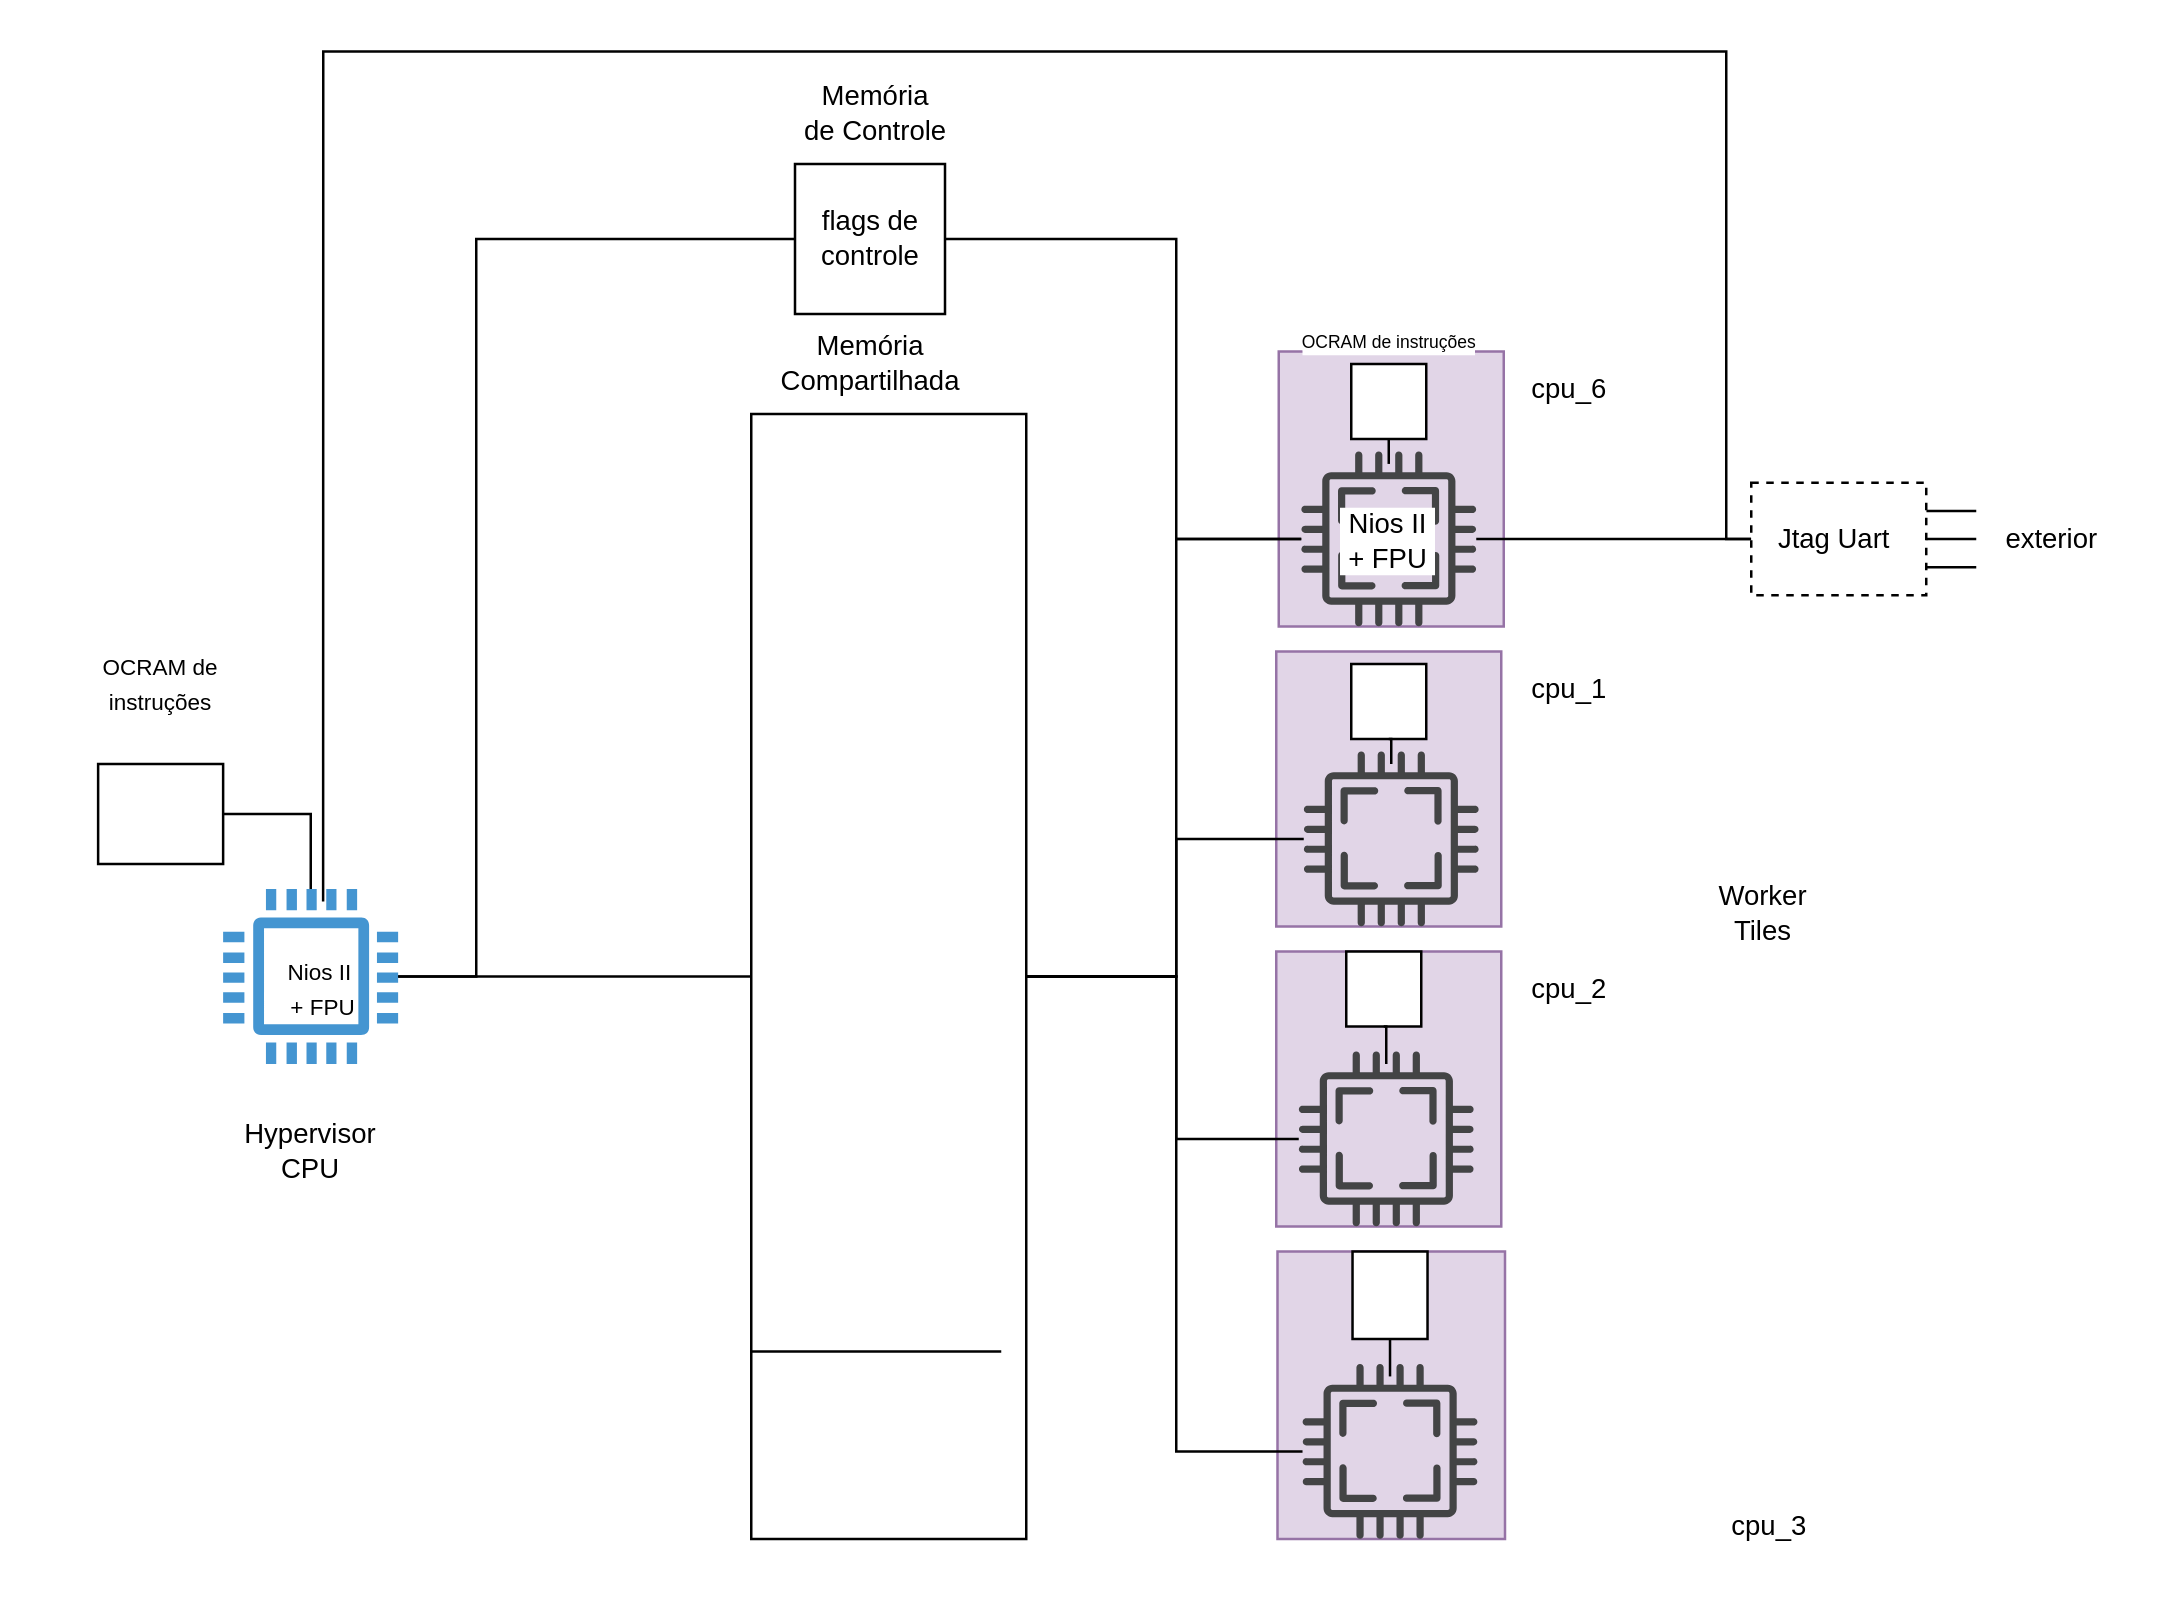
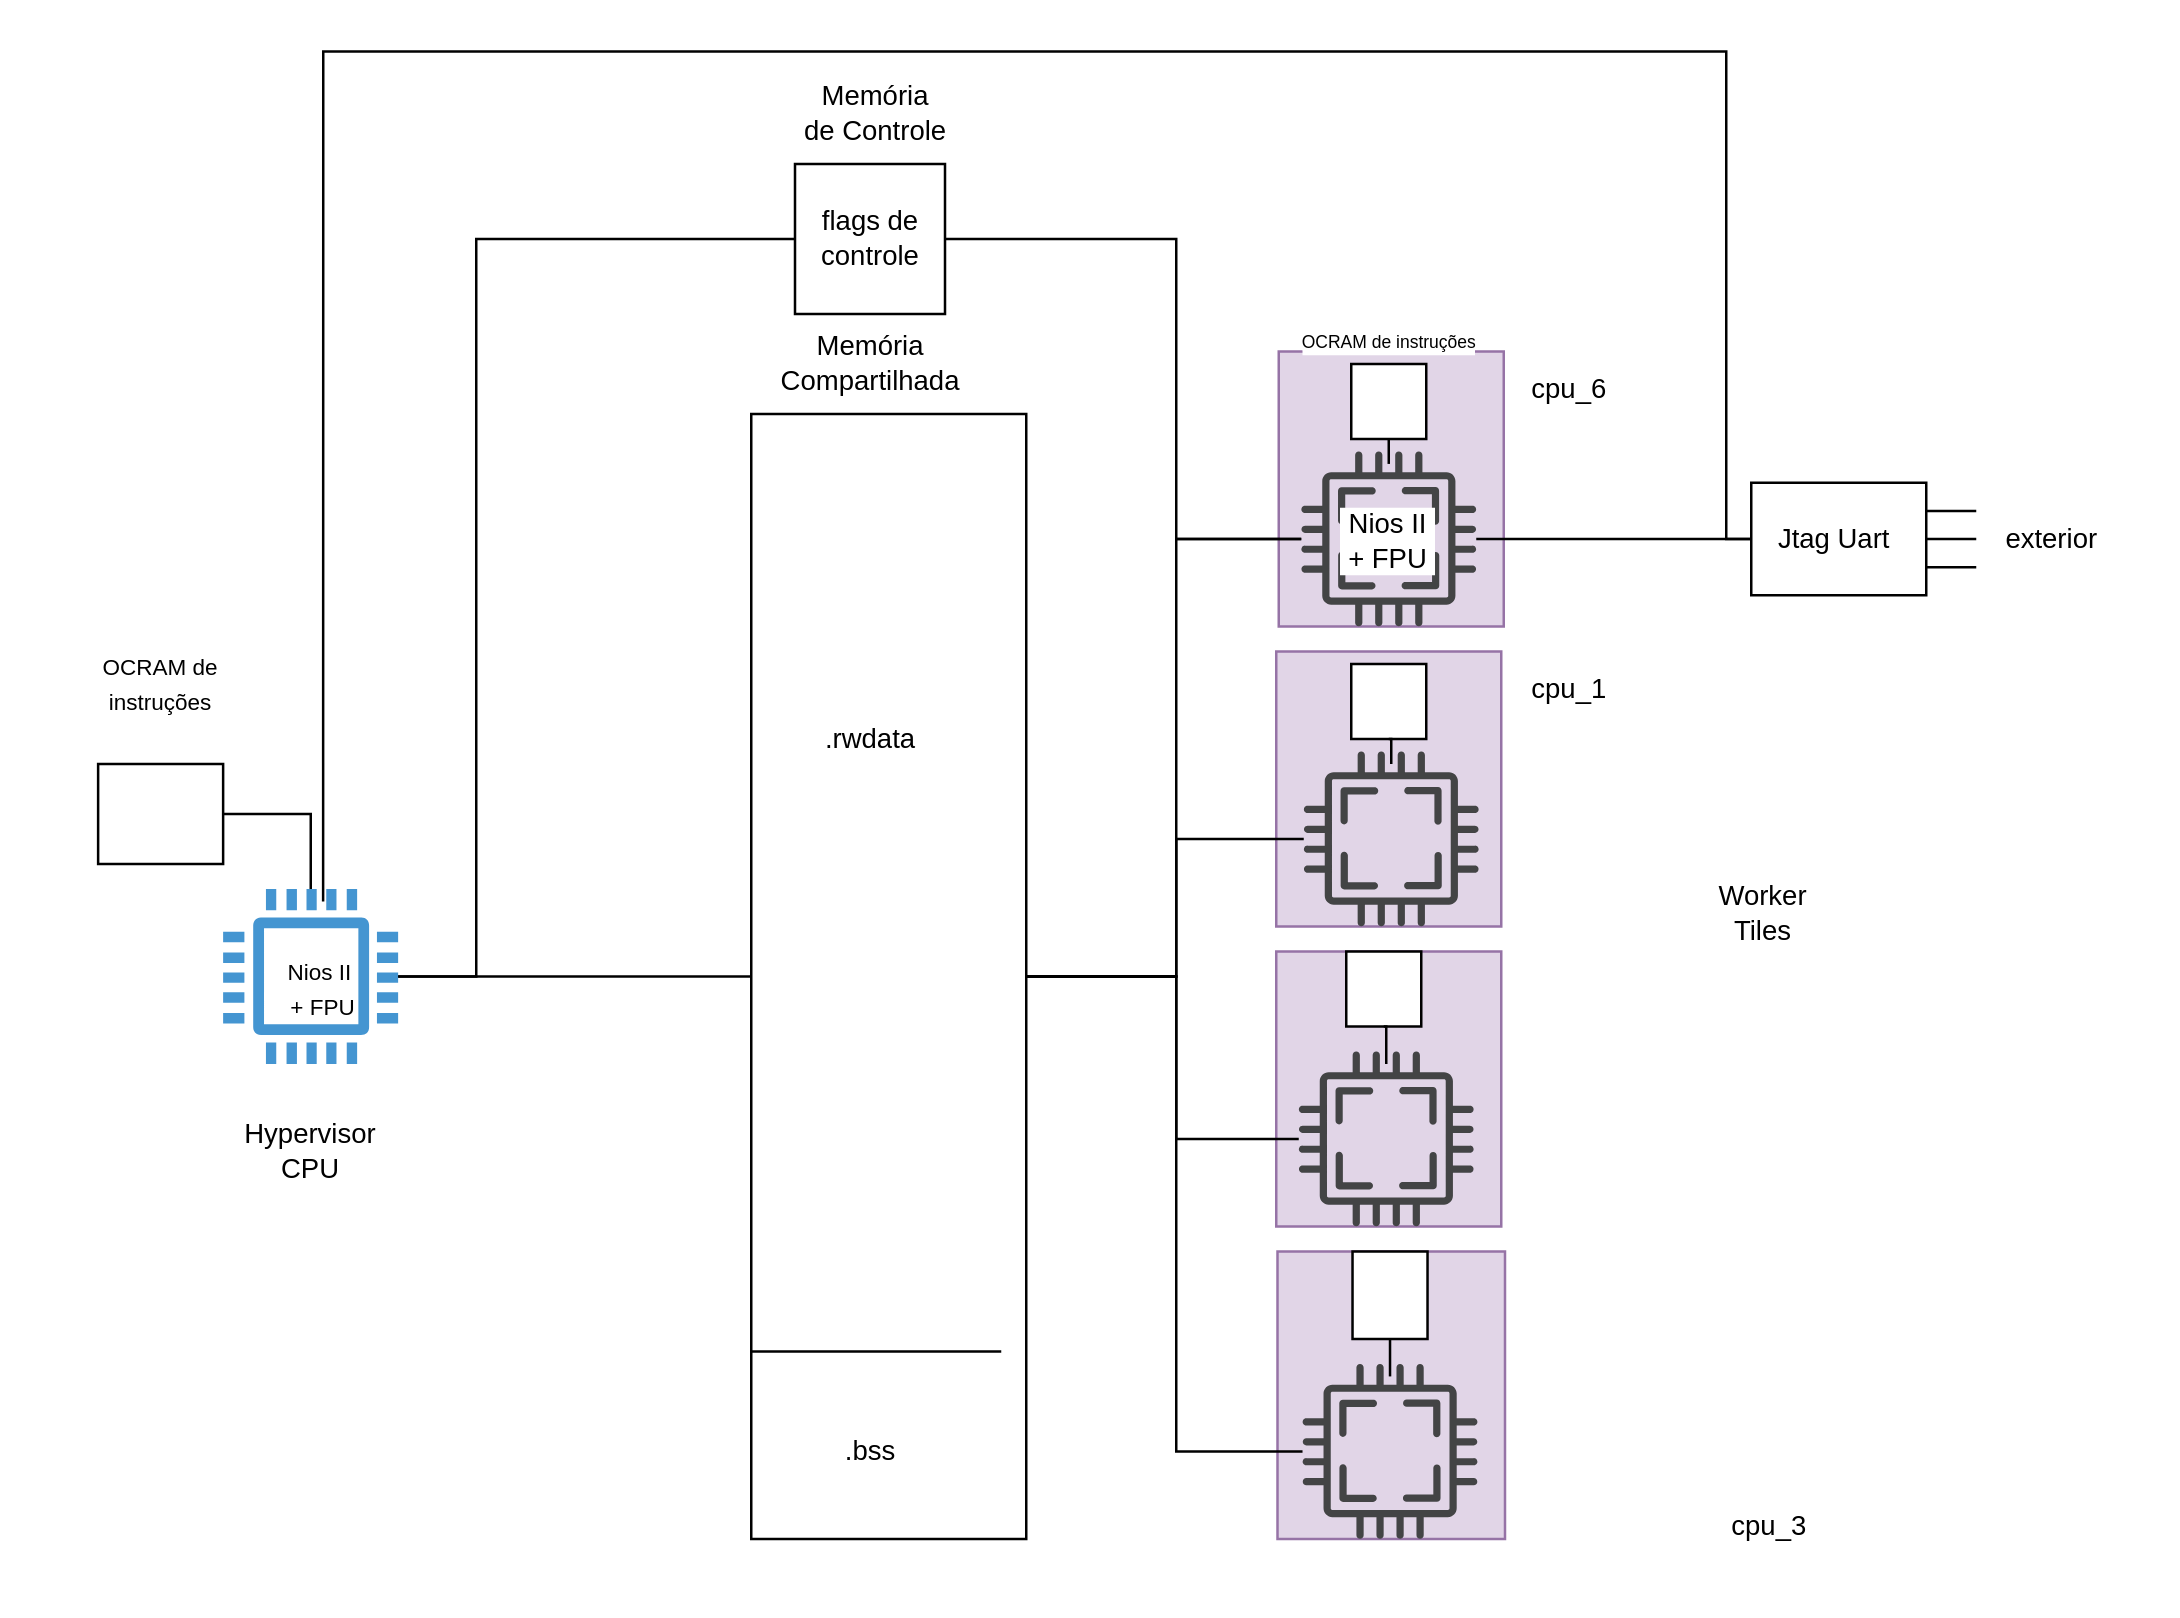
node "Jtag Uart": style dashed -> solid
node ".rwdata": added
node "cpu_2": removed
node ".bss": added
